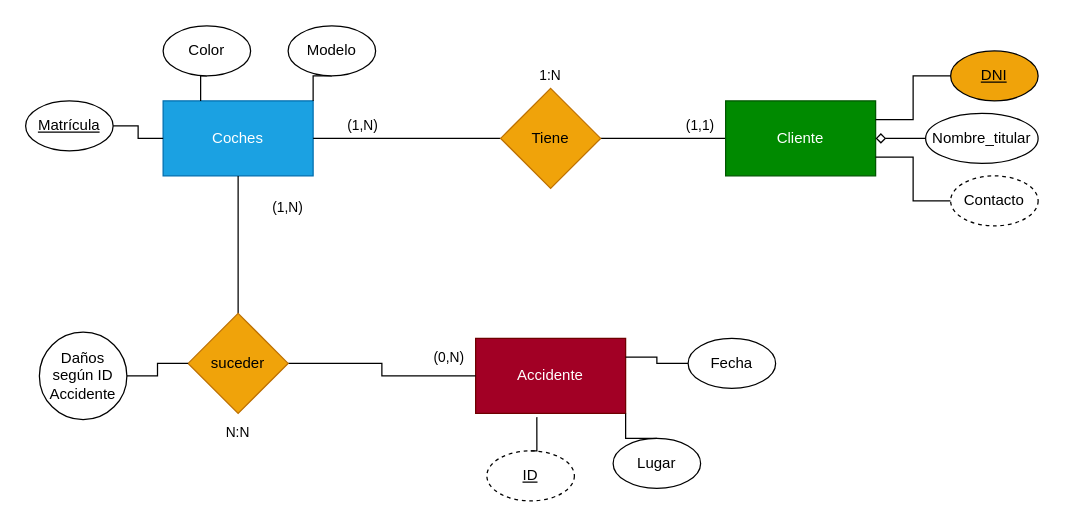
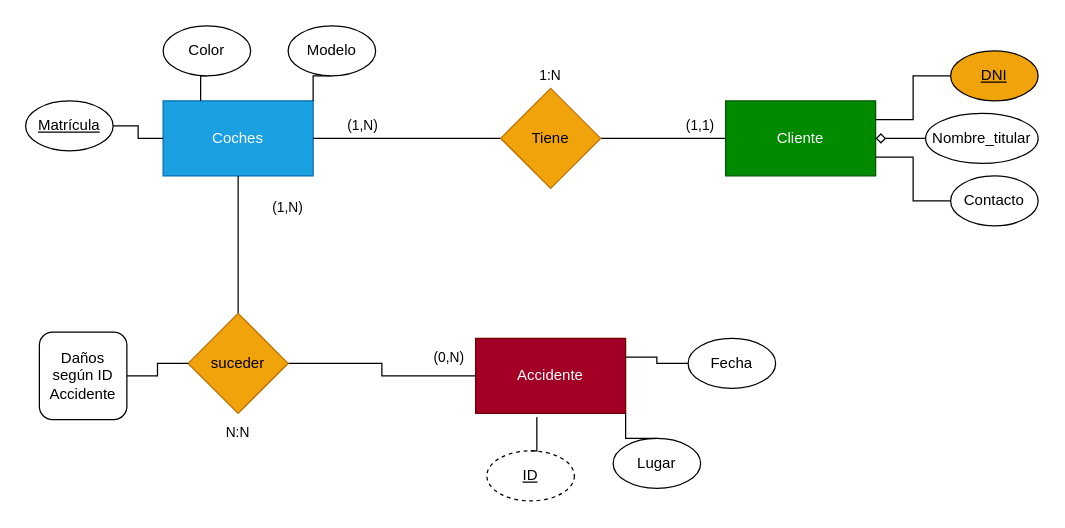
node "Contacto": style dashed -> solid
node "Daños según ID Accidente": shape ellipse -> rounded rectangle
